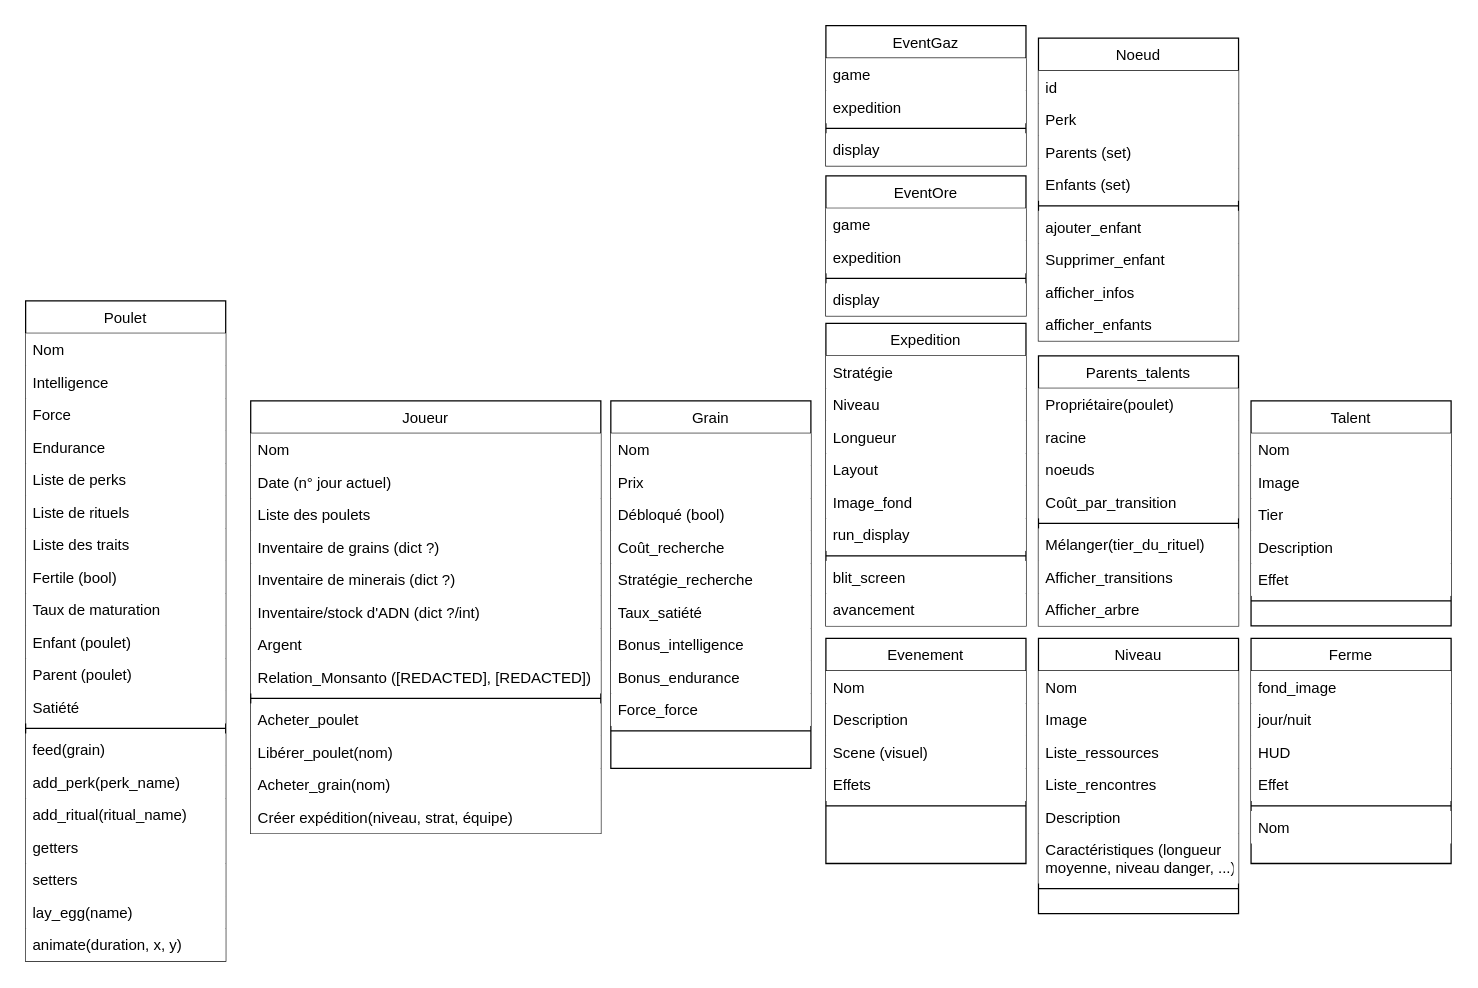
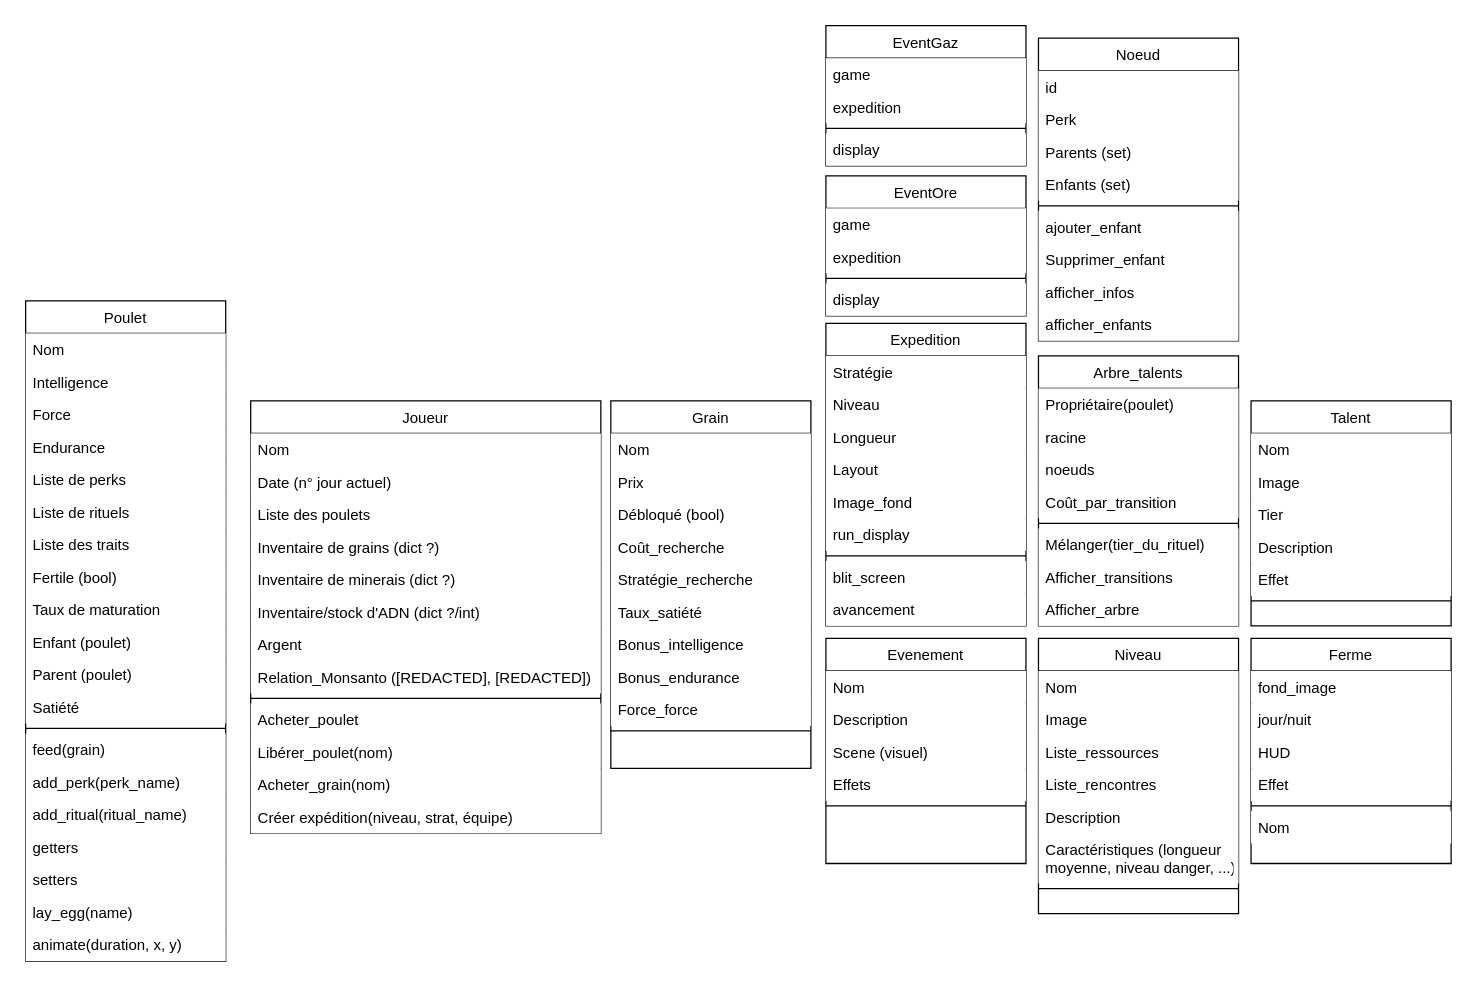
node "Parents_talents": label "Parents_talents" -> "Arbre_talents"
